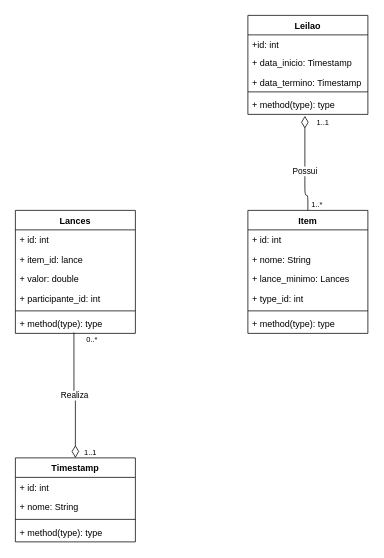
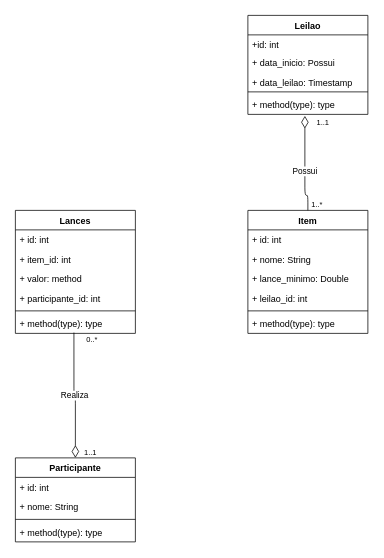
node "+ data_inicio: Timestamp": label "+ data_inicio: Timestamp" -> "+ data_inicio: Possui"
node "+ data_termino: Timestamp": label "+ data_termino: Timestamp" -> "+ data_leilao: Timestamp"
node "+ item_id: lance": label "+ item_id: lance" -> "+ item_id: int"
node "+ valor: double": label "+ valor: double" -> "+ valor: method"
node "+ lance_minimo: Lances": label "+ lance_minimo: Lances" -> "+ lance_minimo: Double"
node "+ type_id: int": label "+ type_id: int" -> "+ leilao_id: int"
node "Timestamp": label "Timestamp" -> "Participante"
